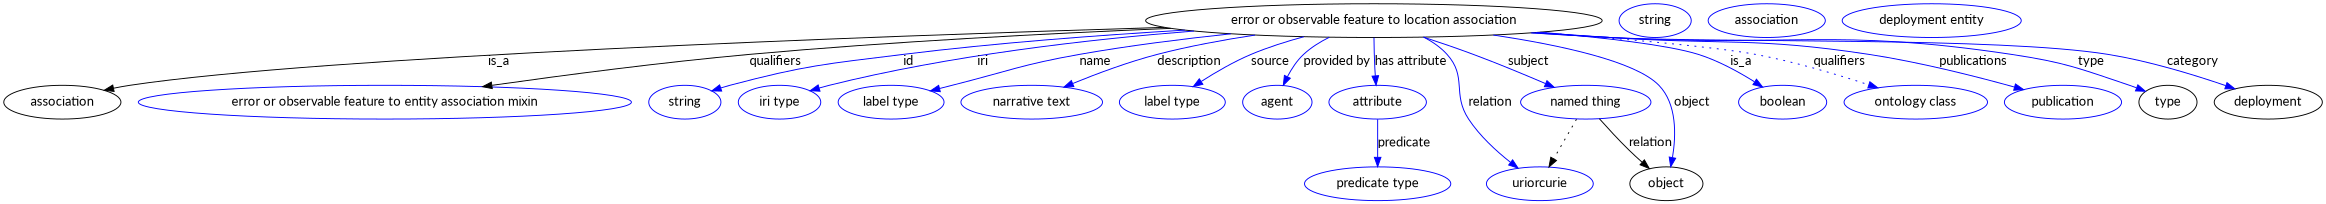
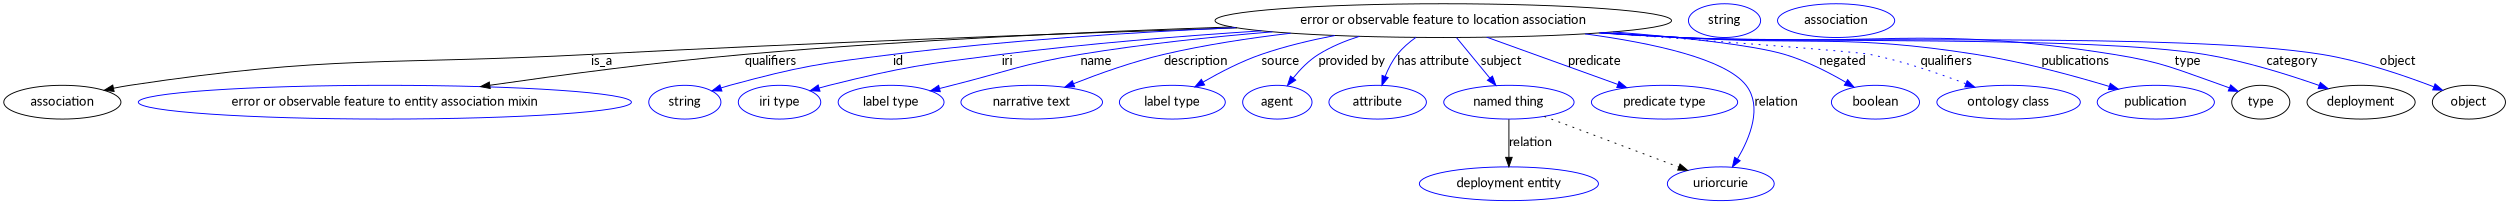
edge "error or observable feature to location association" -> "boolean": label "is_a" -> "negated"
edge "attribute" -> "predicate type": now "error or observable feature to location association" -> "predicate type"
edge "named thing" -> "object": now "named thing" -> "deployment entity"
